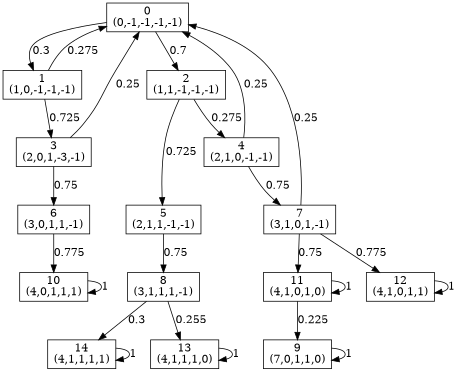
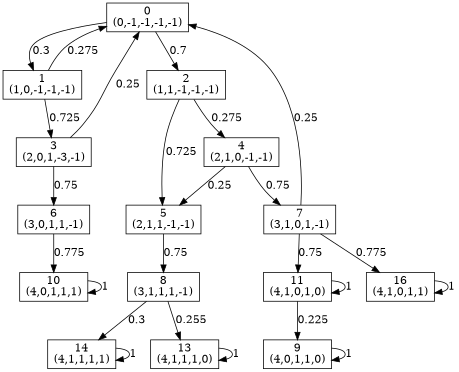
edge "4 (2,1,0,-1,-1)" -> "0 (0,-1,-1,-1,-1)": now "4 (2,1,0,-1,-1)" -> "5 (2,1,1,-1,-1)"
node "12 (4,1,0,1,1)": label "12 (4,1,0,1,1)" -> "16 (4,1,0,1,1)"
node "9 (7,0,1,1,0)": label "9 (7,0,1,1,0)" -> "9 (4,0,1,1,0)"
